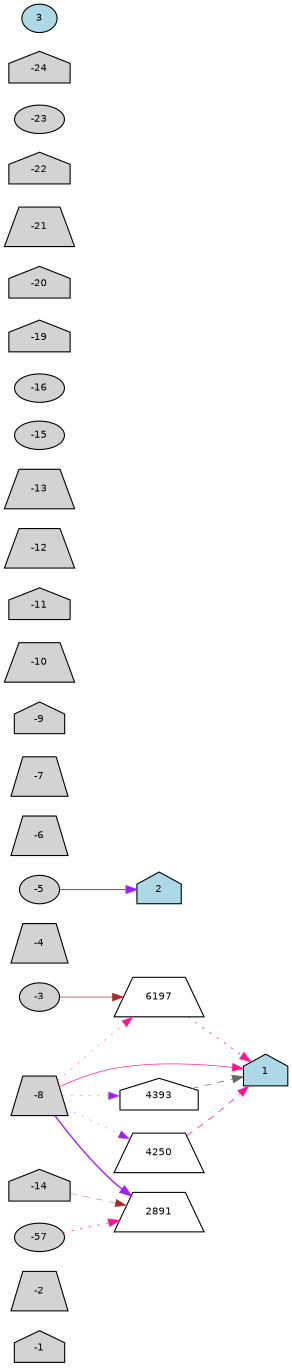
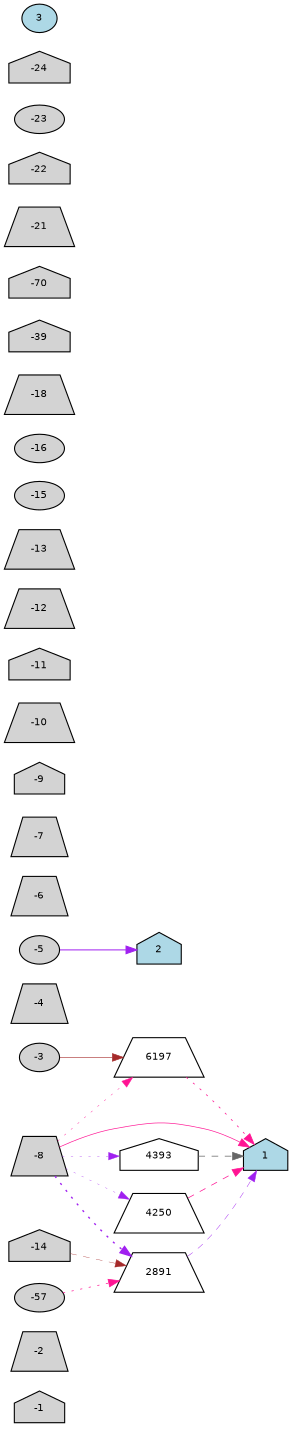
node "-20": label "-20" -> "-70"
node "-19": label "-19" -> "-39"
node "-18": added
edge "-8" -> "2891": style solid -> dotted
edge "2891" -> "1": added
